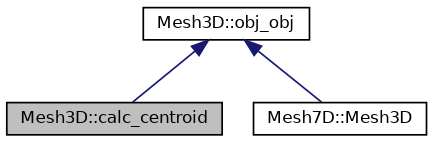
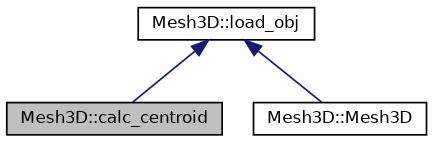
node "Mesh3D::obj_obj": label "Mesh3D::obj_obj" -> "Mesh3D::load_obj"
node "Mesh7D::Mesh3D": label "Mesh7D::Mesh3D" -> "Mesh3D::Mesh3D"
